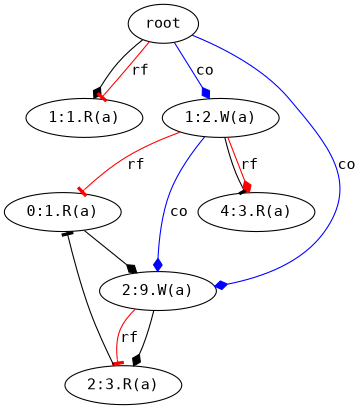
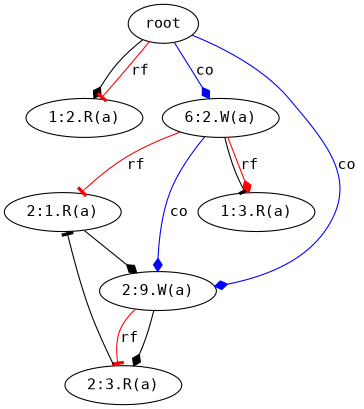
node "1:1.R(a)": label "1:1.R(a)" -> "1:2.R(a)"
node "1:2.W(a)": label "1:2.W(a)" -> "6:2.W(a)"
node "0:1.R(a)": label "0:1.R(a)" -> "2:1.R(a)"
node "4:3.R(a)": label "4:3.R(a)" -> "1:3.R(a)"
